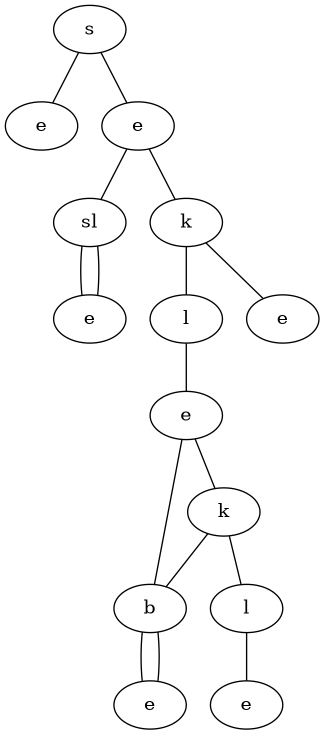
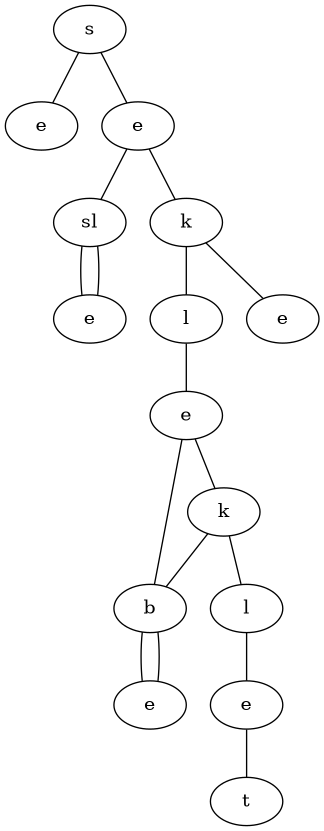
node "t": added
